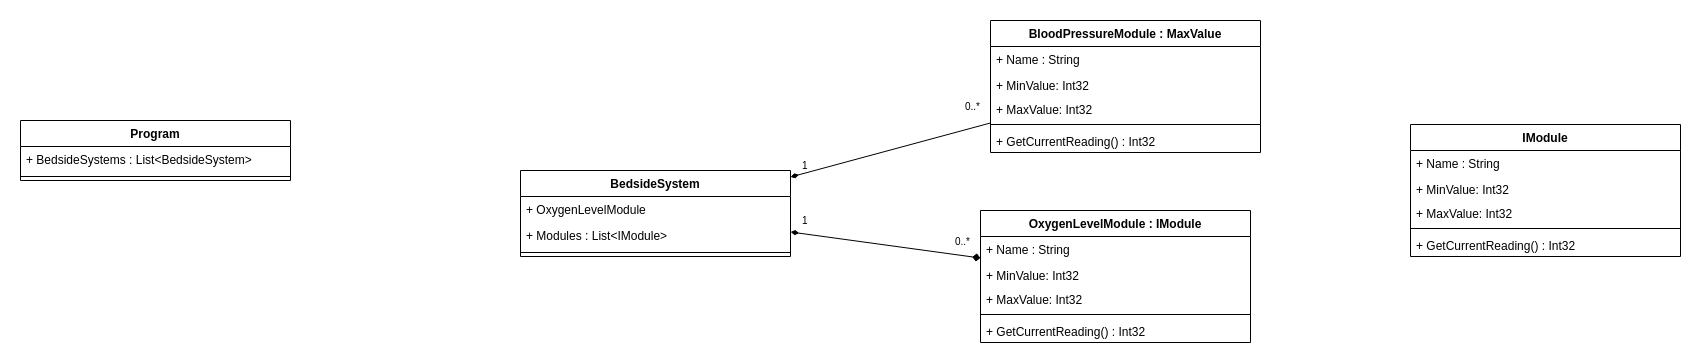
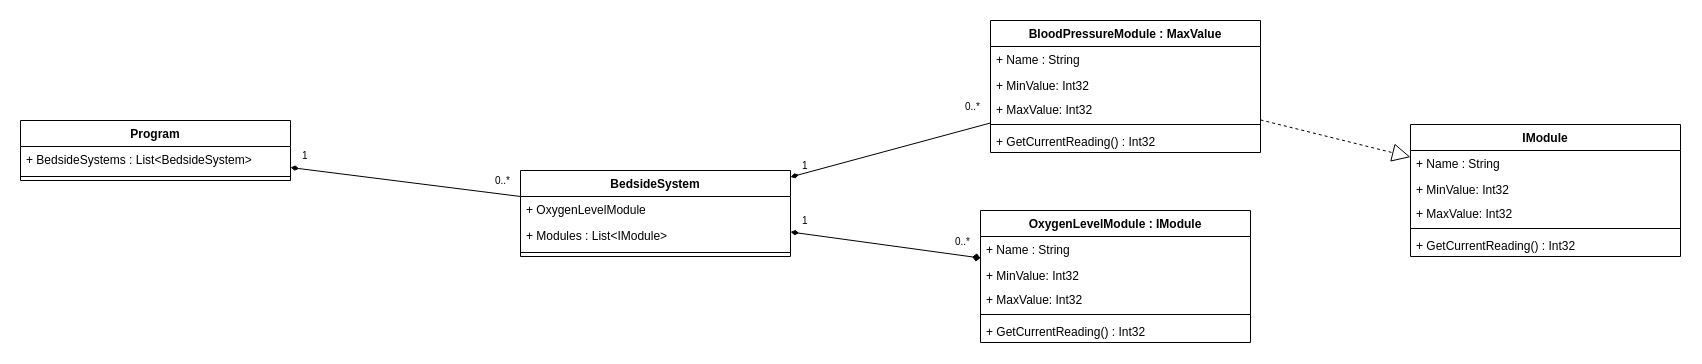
edge "BloodPressureModule : MaxValue" -> "IModule": added
edge "BedsideSystem" -> "Program": added, labels "0..*", "1"
